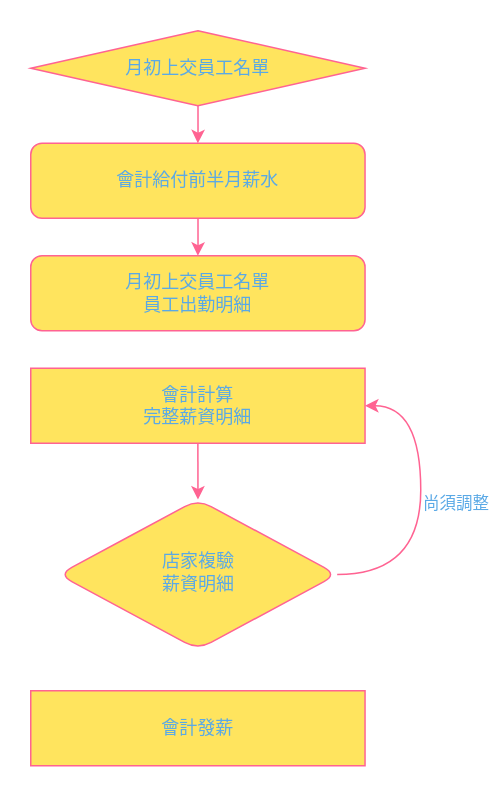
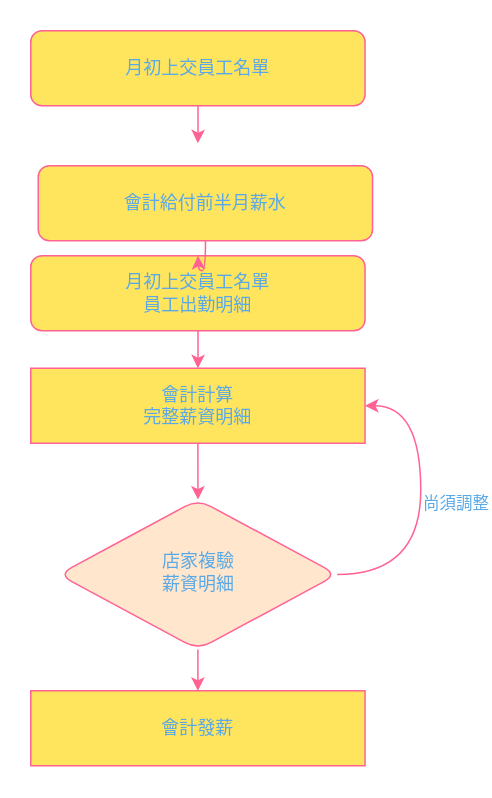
node "月初上交員工名單": shape diamond -> rounded rectangle
node "會計給付前半月薪水": moved (198, 181) -> (205, 203)
edge "月初上交員工名單 員工出勤明細" -> "會計計算 完整薪資明細": added
node "店家複驗 薪資明細": fillcolor #ffe45e -> #ffe6cc
edge "店家複驗 薪資明細" -> "會計發薪": added
